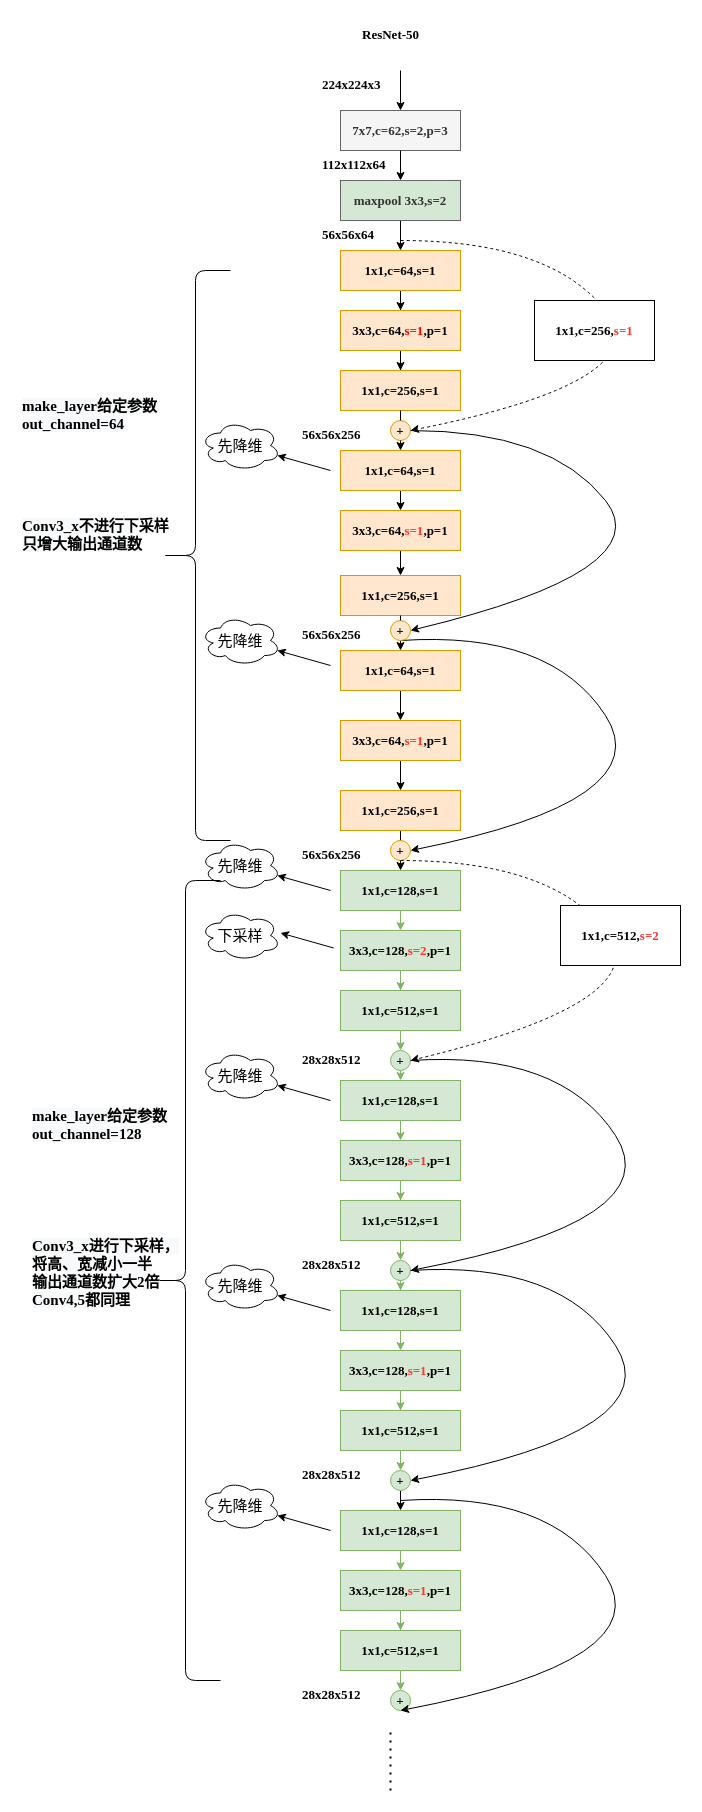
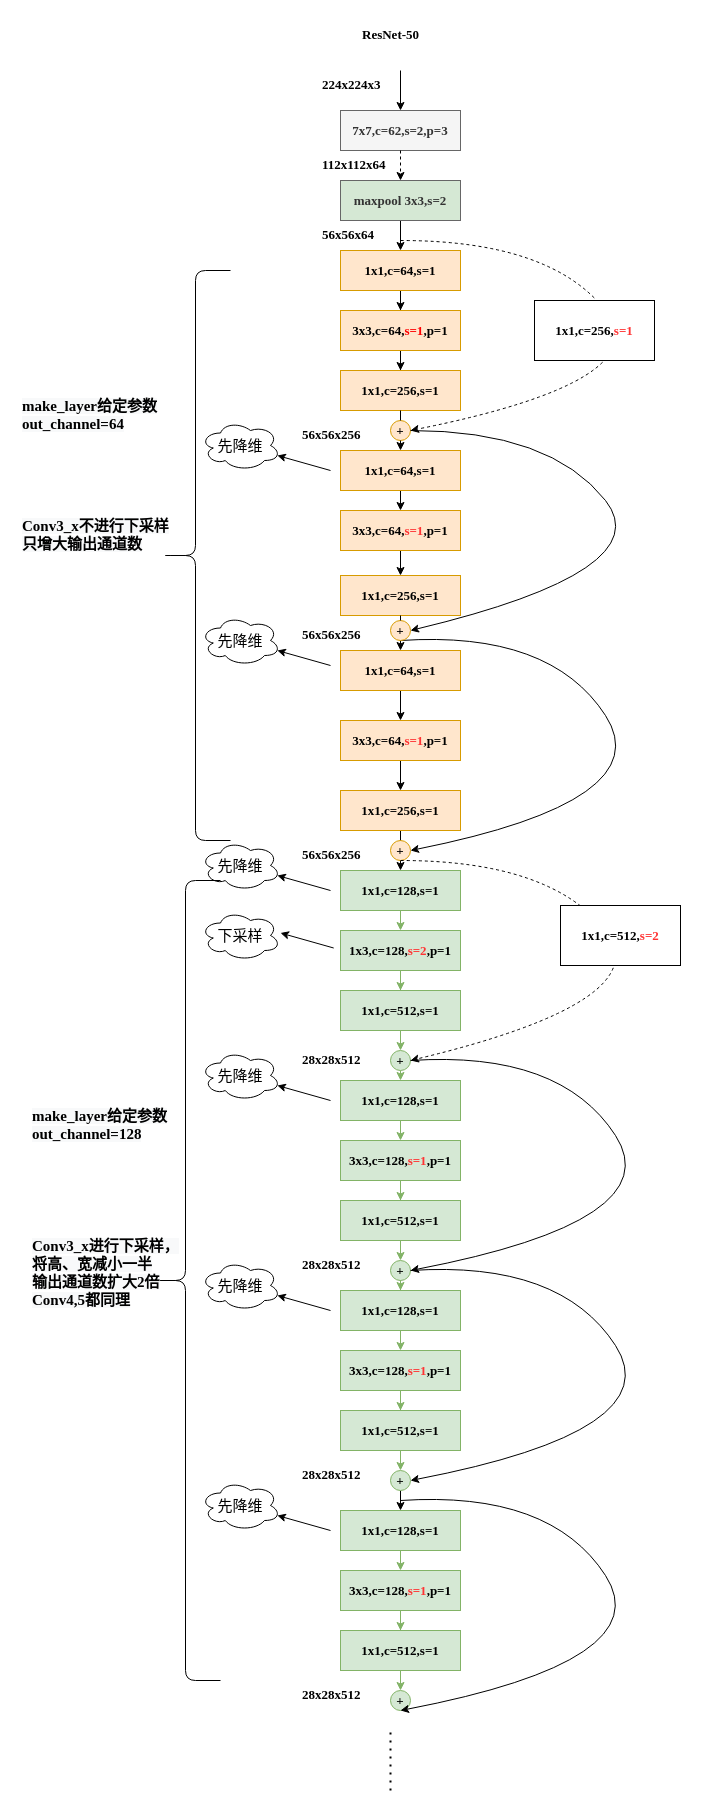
edge "7x7,c=62,s=2,p=3" -> "maxpool 3x3,s=2": style solid -> dashed
node "3x3,c=128,s=2,p=1": label "3x3,c=128,s=2,p=1" -> "1x3,c=128,s=2,p=1"
